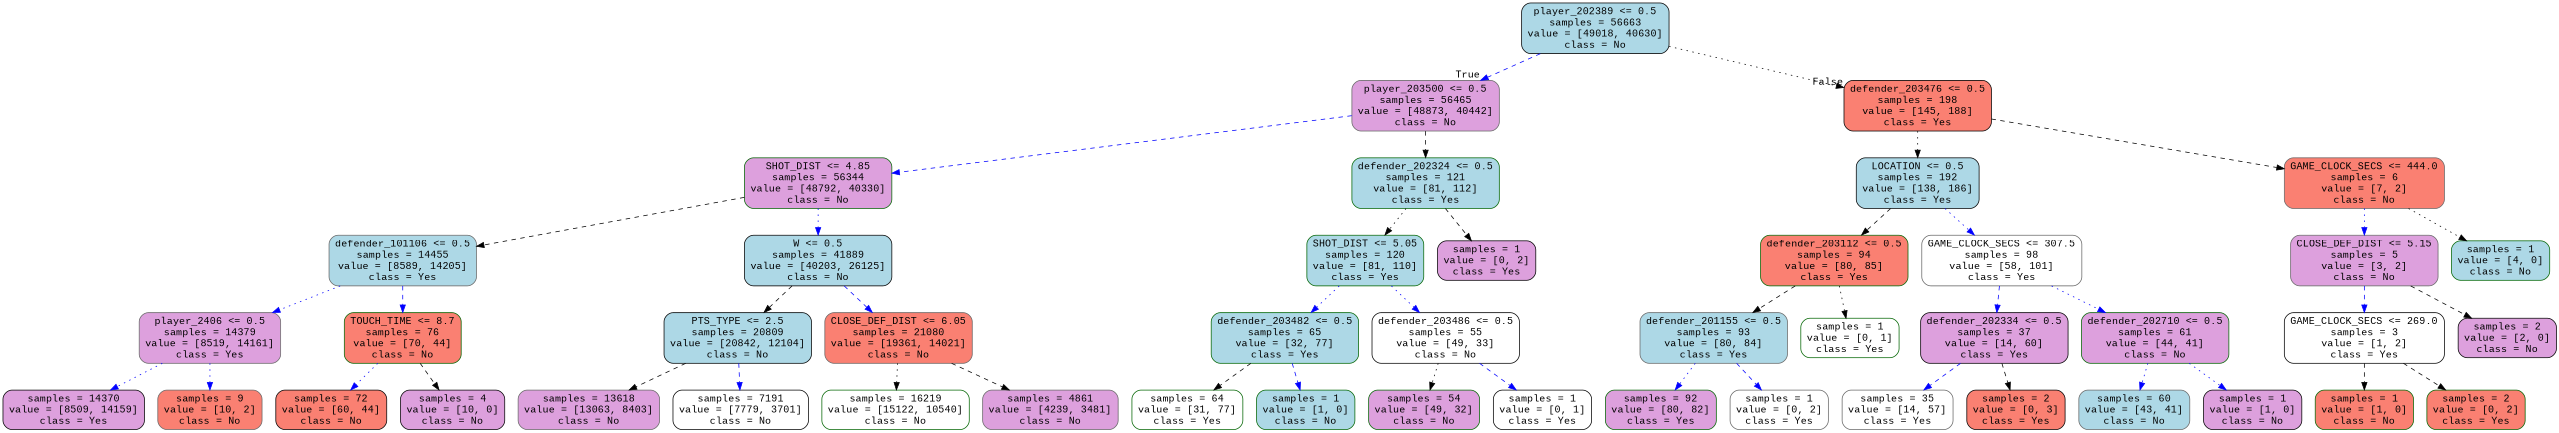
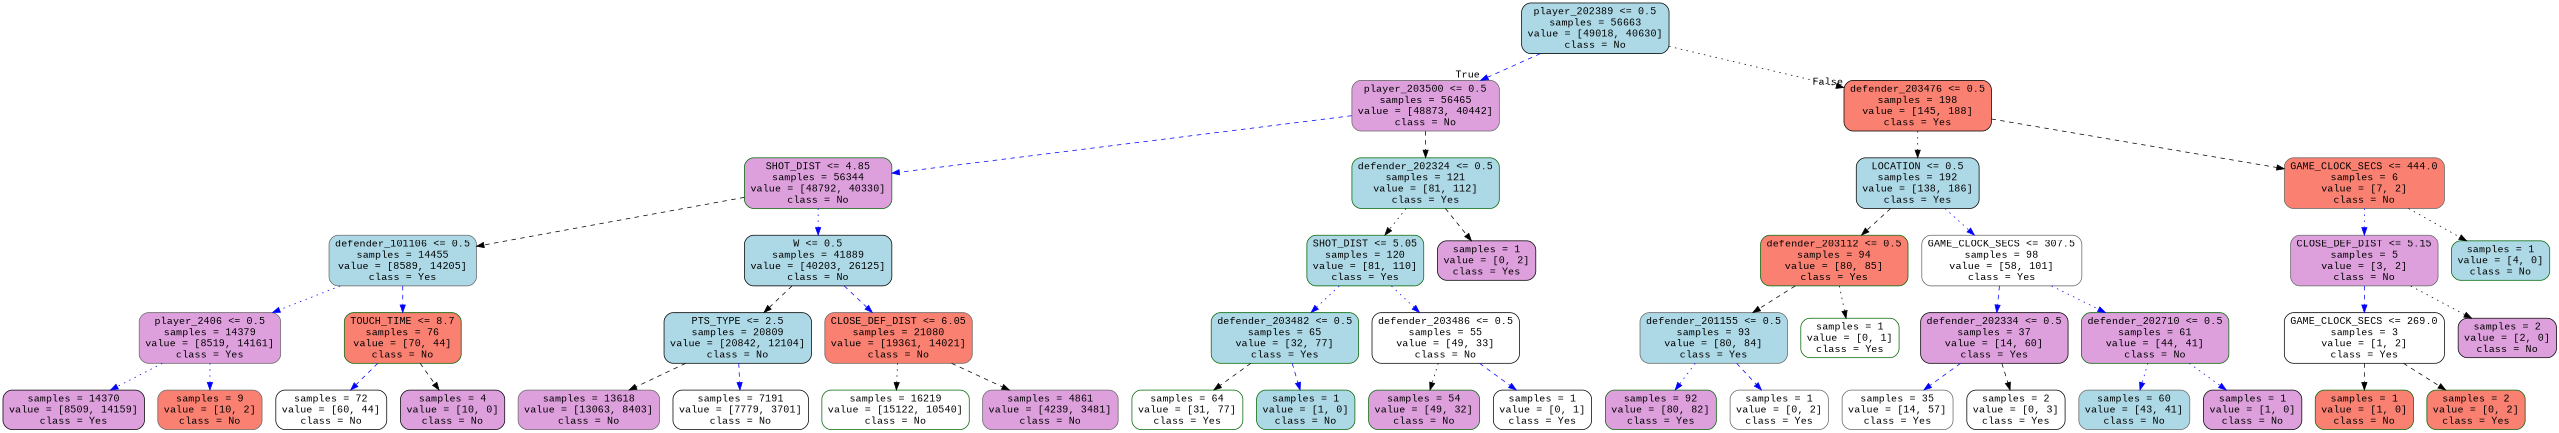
edge "CLOSE_DEF_DIST <= 5.15 samples = 5 value = [3, 2] class = No" -> "samples = 2 value = [2, 0] class = No": style dashed -> dotted
edge "TOUCH_TIME <= 8.7 samples = 76 value = [70, 44] class = No" -> "samples = 72 value = [60, 44] class = No": style dotted -> dashed
node "samples = 72 value = [60, 44] class = No": fillcolor salmon -> white
node "samples = 2 value = [0, 3] class = Yes": fillcolor salmon -> white
